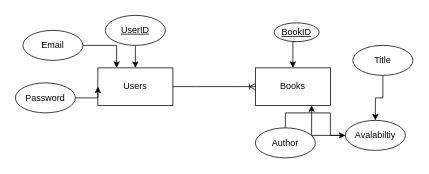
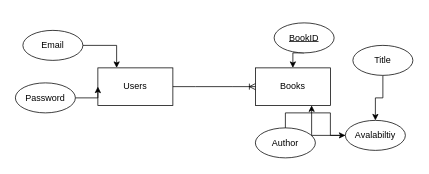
node "UserID": removed
node "BookID": size 45x19 -> 60x30
edge "UserID" -> "Users": removed
